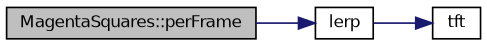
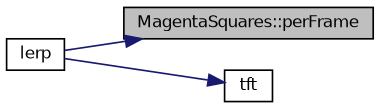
edge "MagentaSquares::perFrame" -> "lerp": reversed
